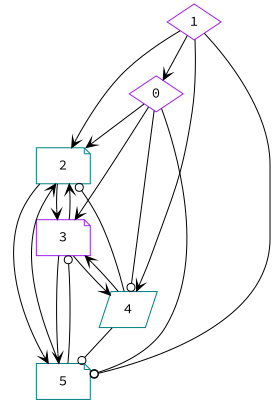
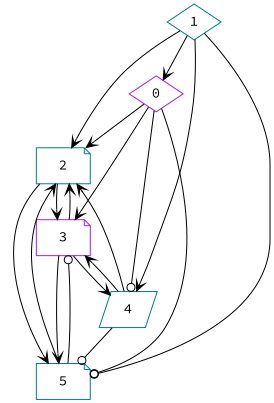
node "1": color purple -> teal
edge "4" -> "2": arrowhead odot -> vee
